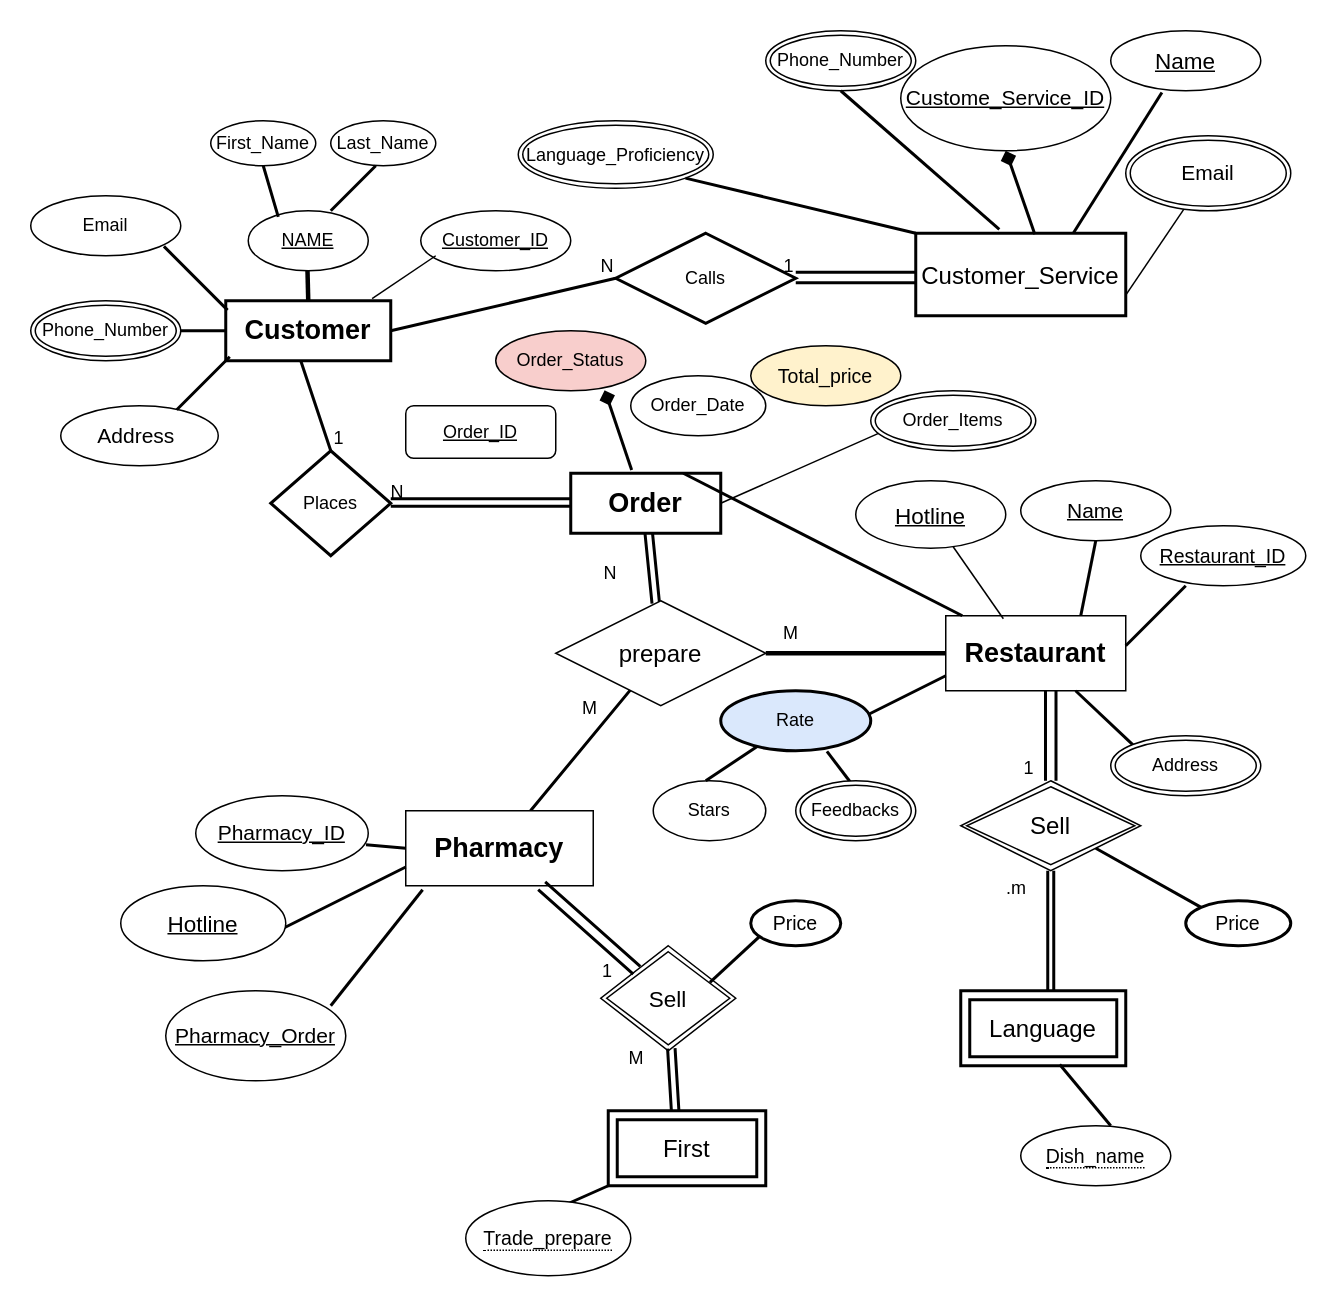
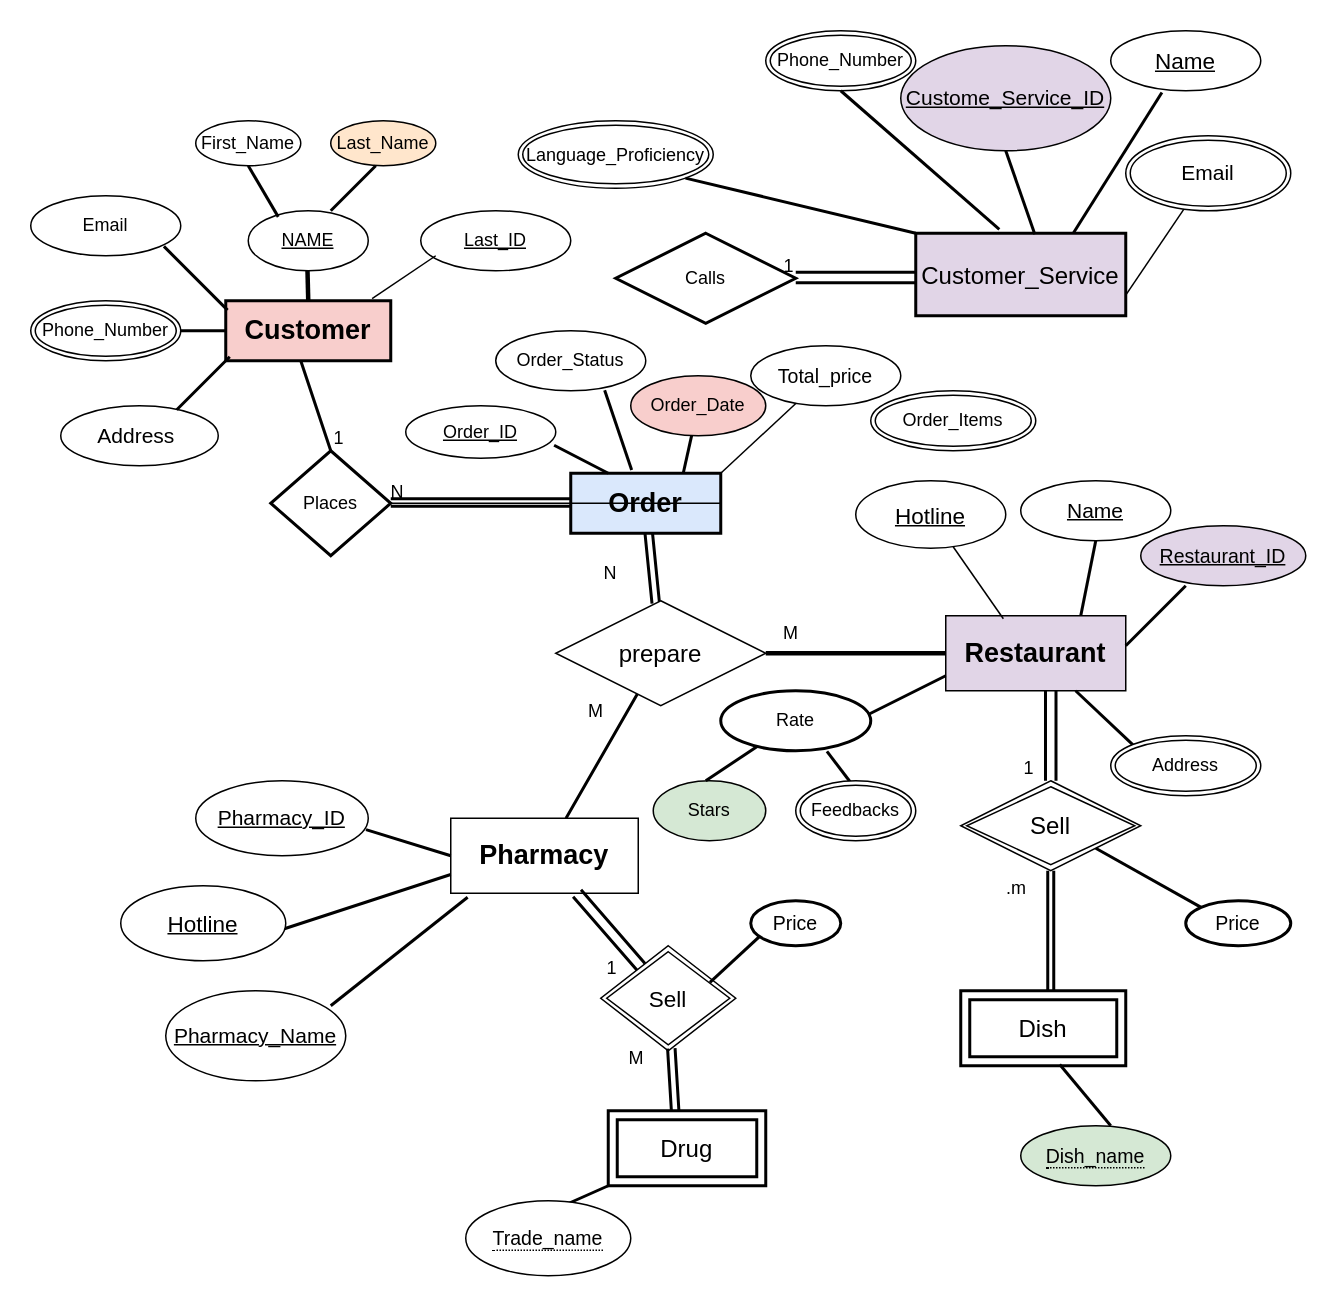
node "Custome_Service_ID": fillcolor #ffffff -> #e1d5e7
node "First_Name": moved (263, 143) -> (248, 143)
node "Last_Name": fillcolor #ffffff -> #ffe6cc
edge "Customer_Service" -> "Custome_Service_ID": arrowhead diamond -> none
node "Customer_ID": label "Customer_ID" -> "Last_ID"
node "Customer_Service": fillcolor #ffffff -> #e1d5e7
edge "Calls" -- "Customer": removed, label "N"
node "Customer": fillcolor #ffffff -> #f8cecc
node "Order_Status": fillcolor #f8cecc -> #ffffff
node "Total_price": fillcolor #fff2cc -> #ffffff
edge "Order" -> "Order_Status": arrowhead diamond -> none
node "Order_Date": fillcolor #ffffff -> #f8cecc
node "Order_ID": shape rounded rectangle -> ellipse
edge "Total_price" -- "Order": added
edge "Order_ID" -- "Order": added
edge "Order_Items" -- "Order": now "Places" -- "Order"
node "Order": fillcolor #ffffff -> #dae8fc
edge "Order" -- "Restaurant": now "Order" -- "Order_Date"
node "Restaurant_ID": fillcolor #ffffff -> #e1d5e7
node "Restaurant": fillcolor #ffffff -> #e1d5e7
node "Rate": fillcolor #dae8fc -> #ffffff
node "Stars": fillcolor #ffffff -> #d5e8d4
node "Pharmacy_ID": moved (282, 833) -> (282, 818)
node "Pharmacy": moved (500, 848) -> (545, 856)
node "Language": label "Language" -> "Dish"
node "Pharmacy_Order": label "Pharmacy_Order" -> "Pharmacy_Name"
node "First": label "First" -> "Drug"
node "Dish_name": fillcolor #ffffff -> #d5e8d4
node "Trade_prepare": label "Trade_prepare" -> "Trade_name"
